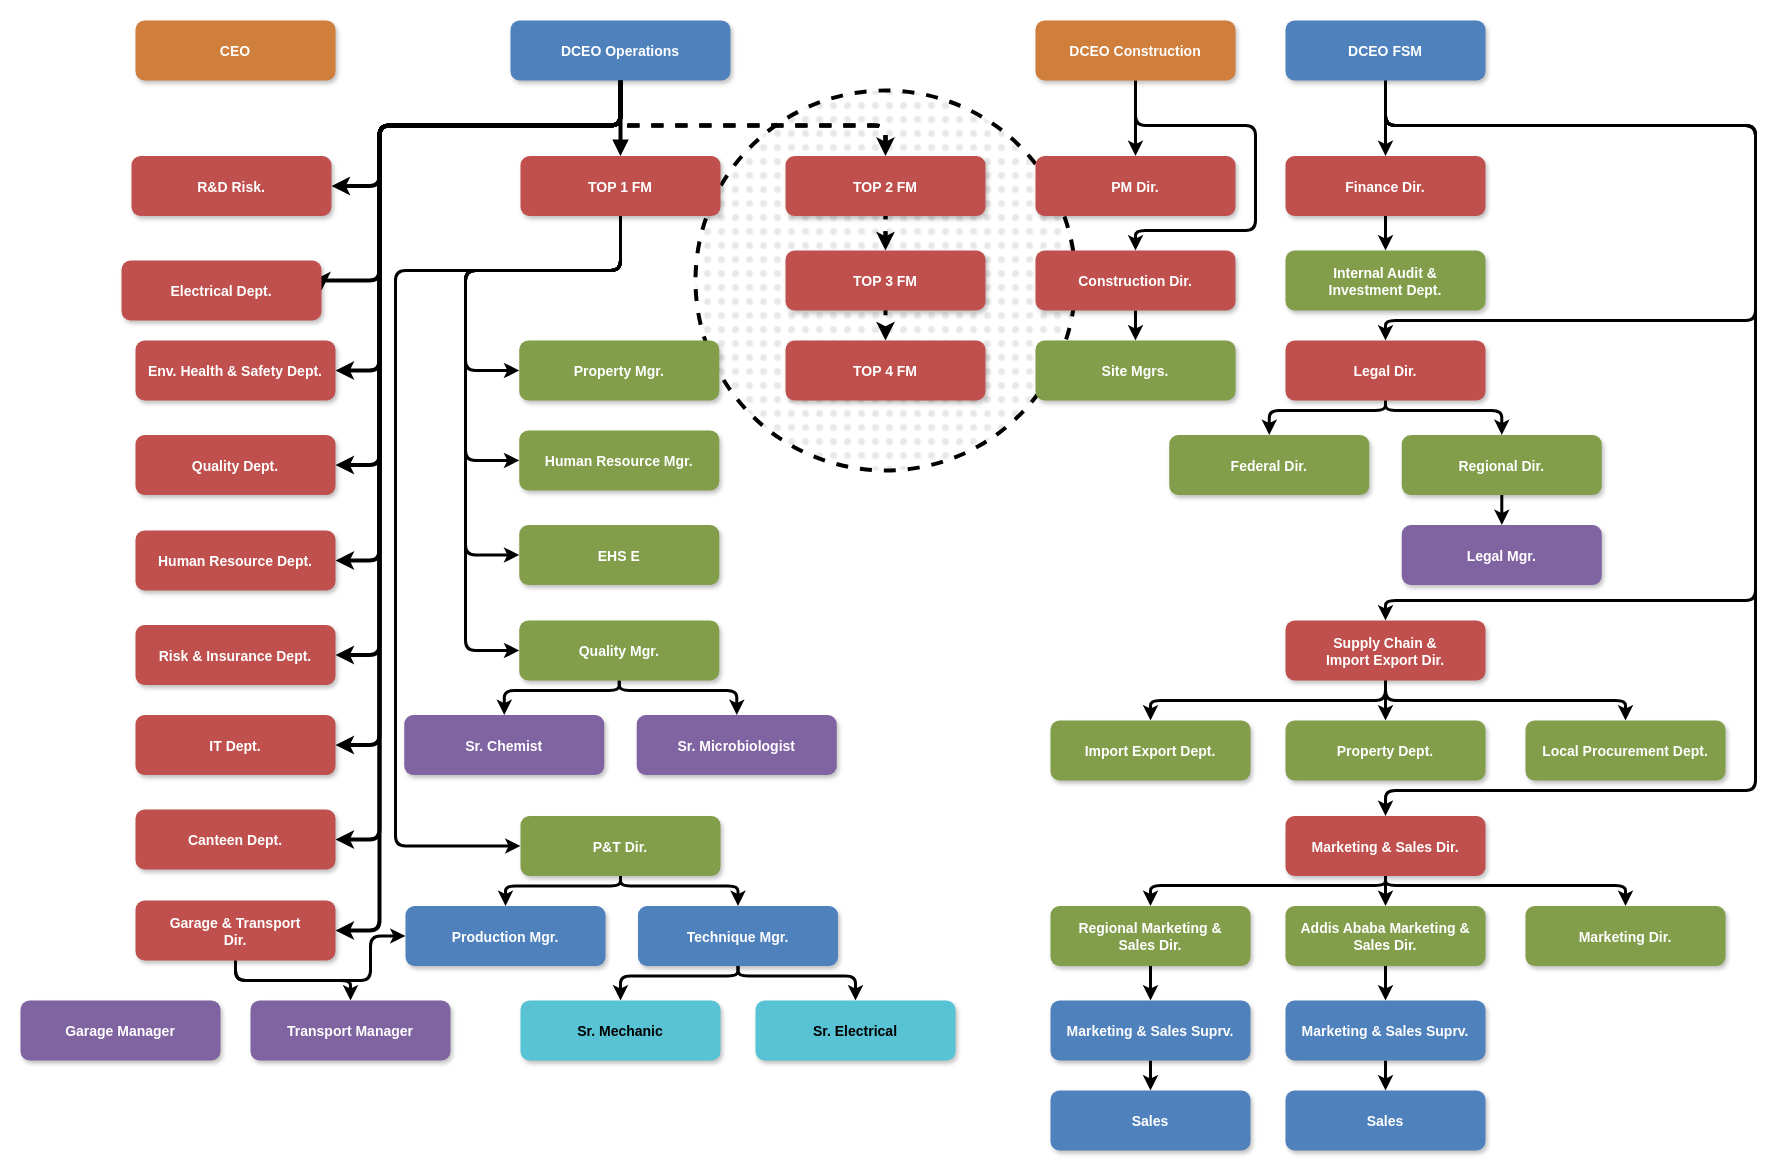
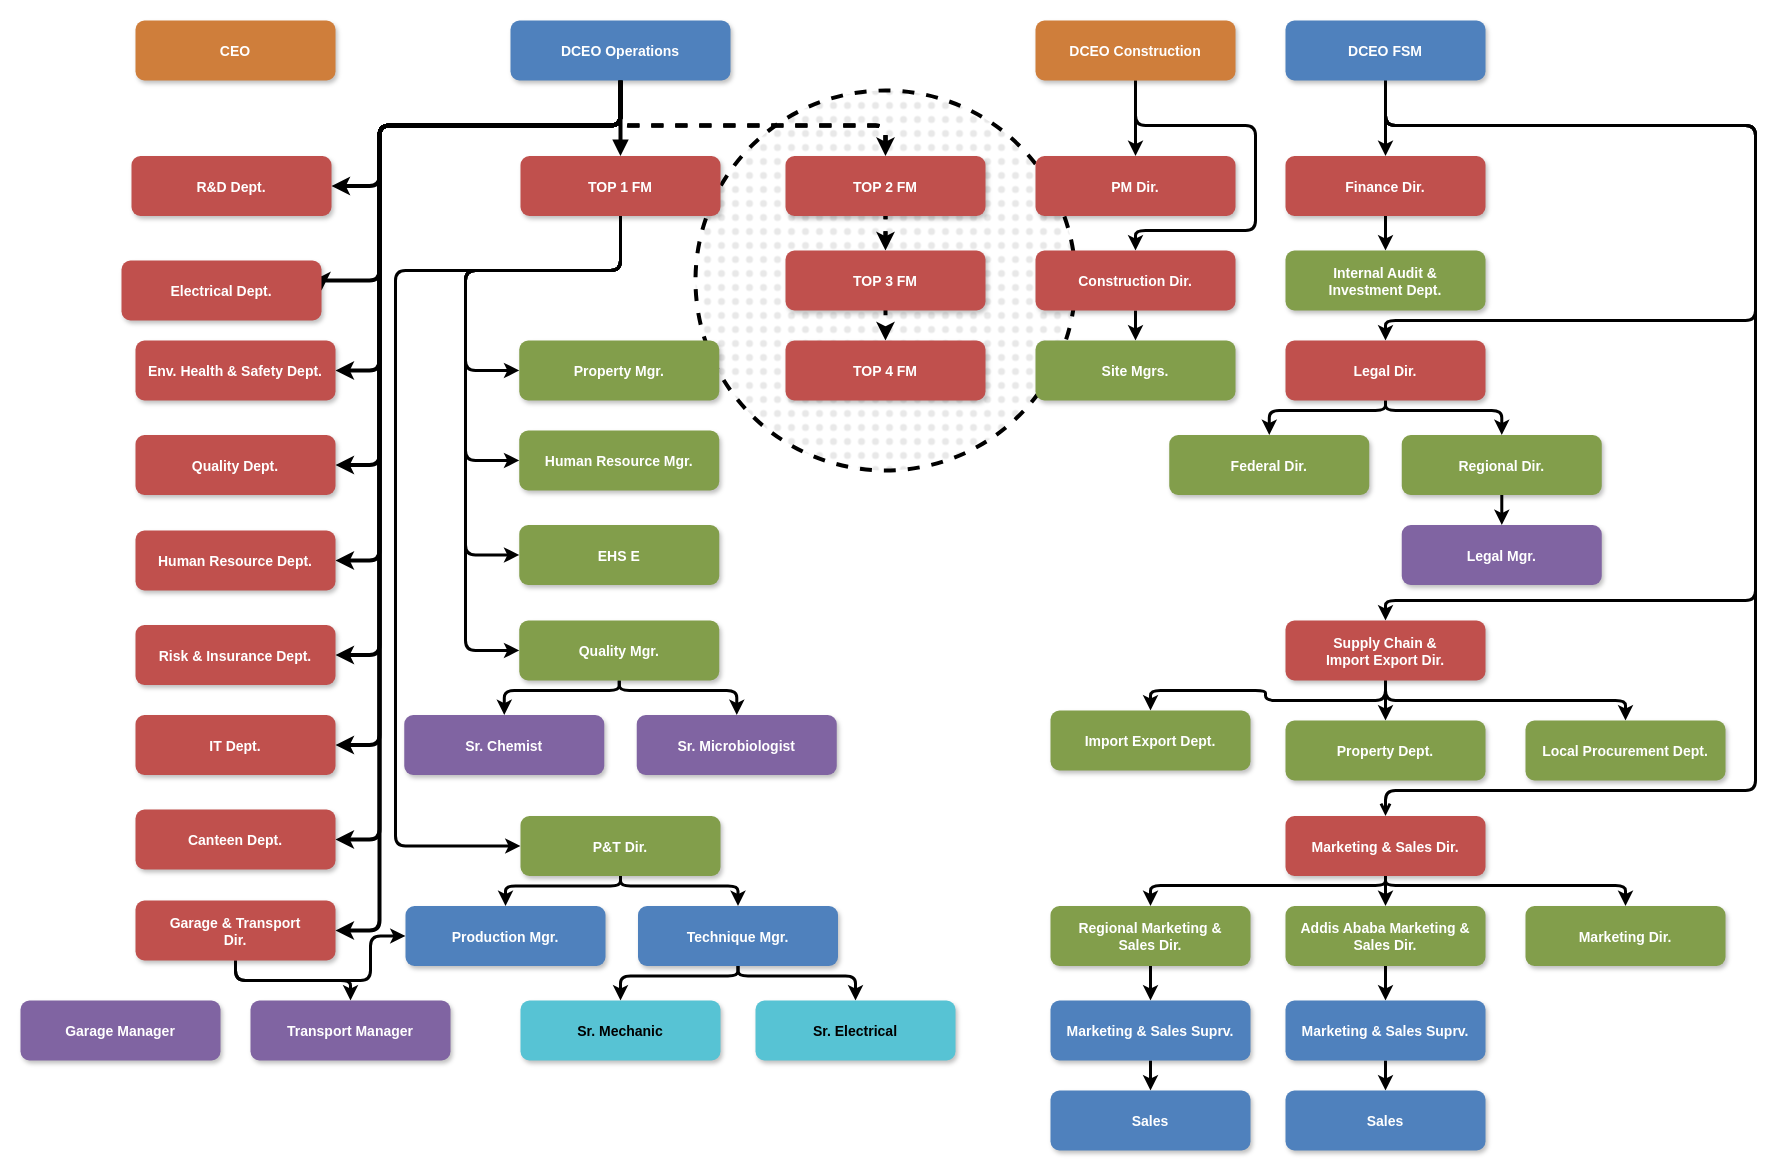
node "R&D Risk.": label "R&D Risk." -> "R&D Dept."
node "Import Export Dept.": moved (1151, 751) -> (1151, 741)
edge "DCEO FSM" -> "Marketing & Sales Dir.": arrowhead classic -> open
